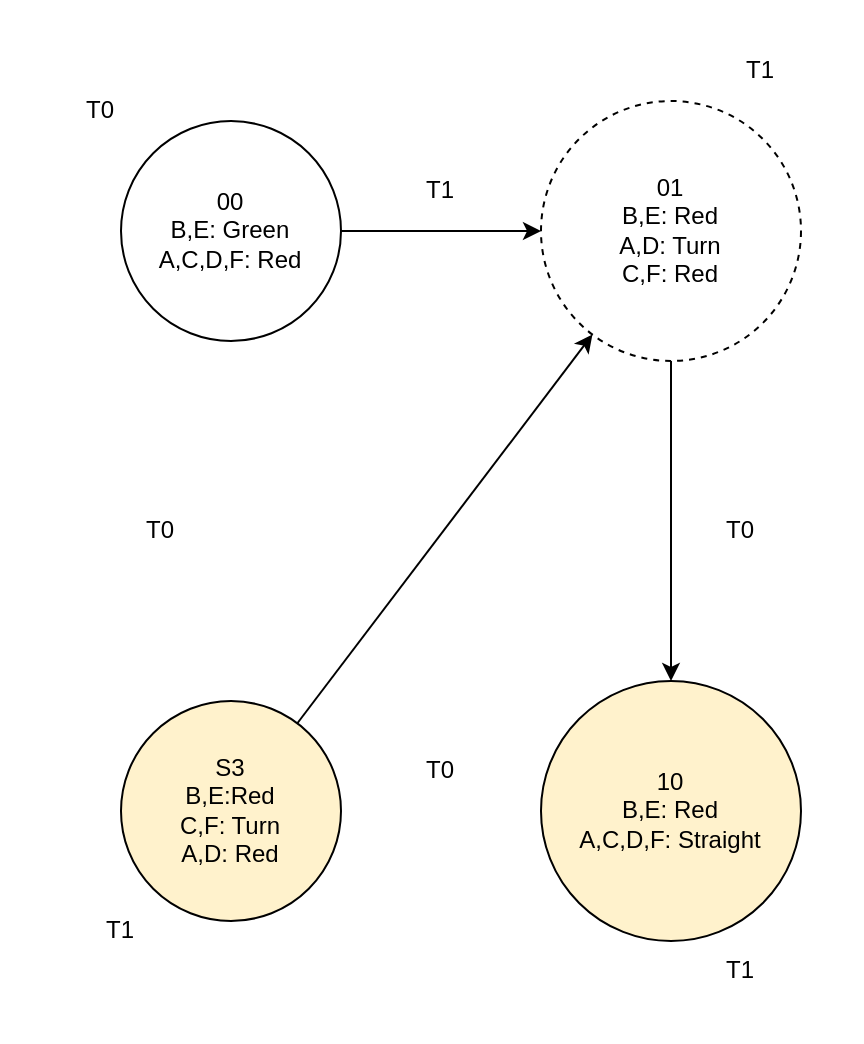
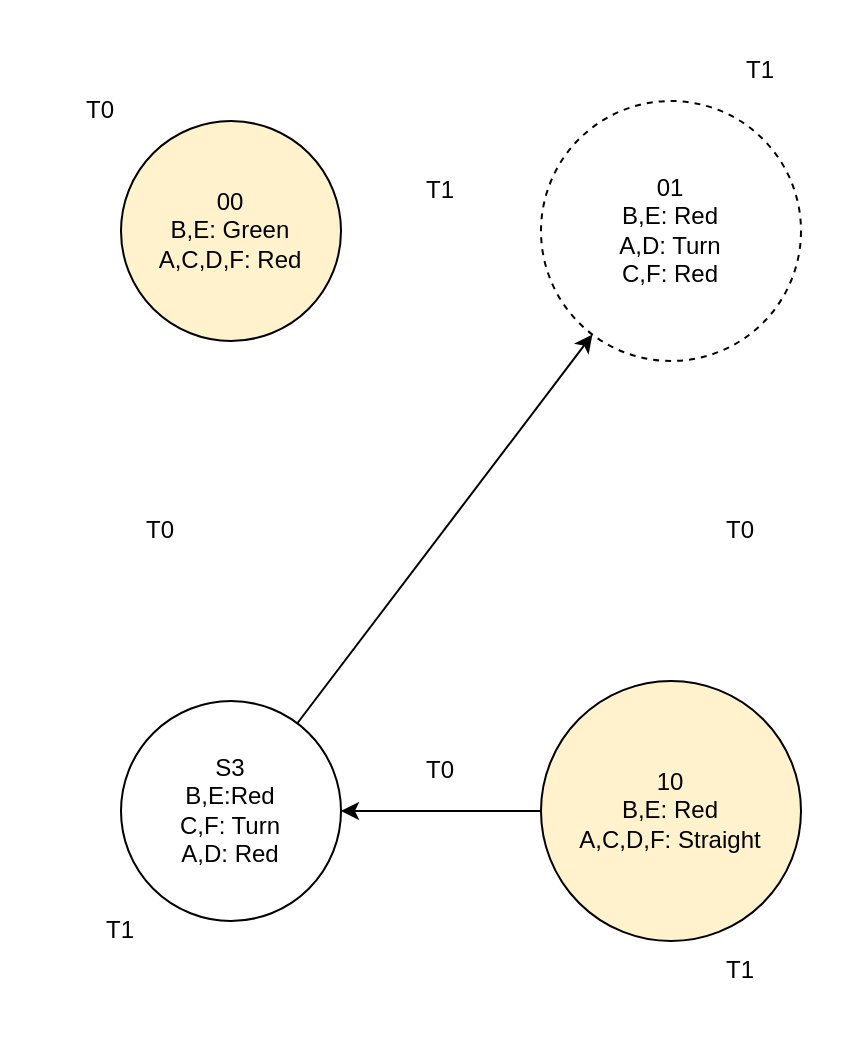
node "00 B,E: Green A,C,D,F: Red": fillcolor #ffffff -> #fff2cc
edge "00 B,E: Green A,C,D,F: Red" -> "01 B,E: Red A,D: Turn C,F: Red": removed
edge "01 B,E: Red A,D: Turn C,F: Red" -> "10 B,E: Red A,C,D,F: Straight": removed
node "S3 B,E:Red C,F: Turn A,D: Red": fillcolor #fff2cc -> #ffffff
edge "10 B,E: Red A,C,D,F: Straight" -> "S3 B,E:Red C,F: Turn A,D: Red": added
